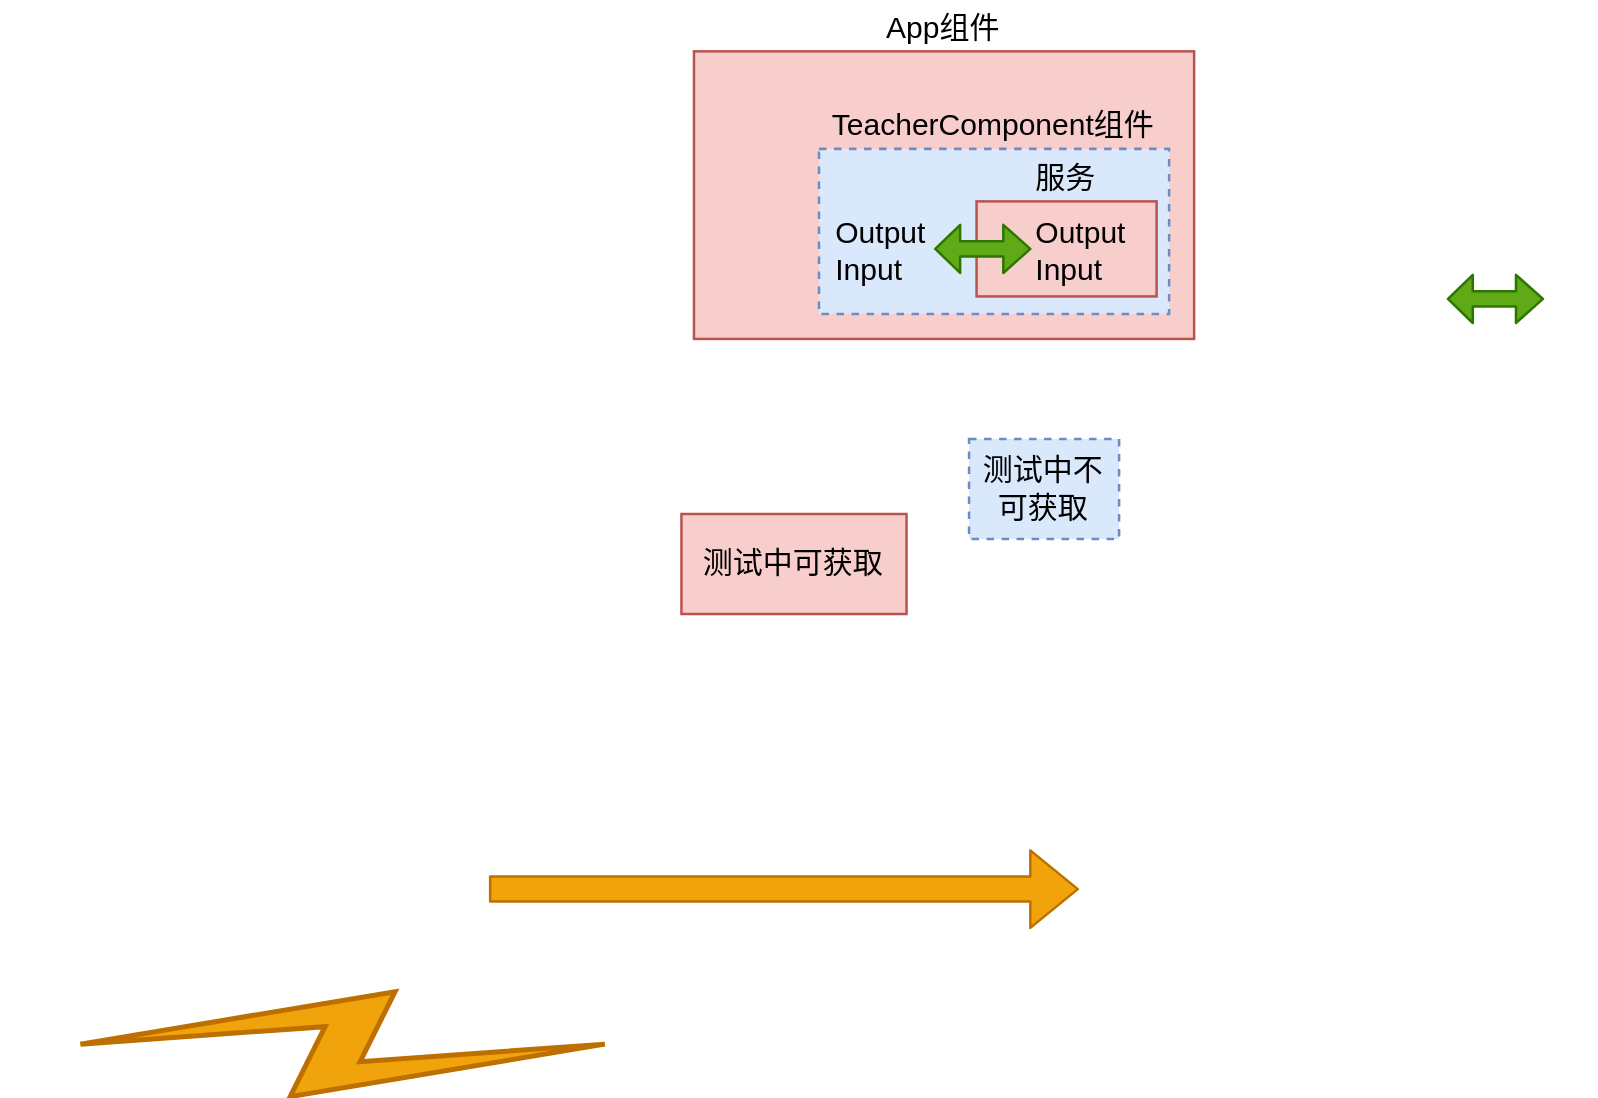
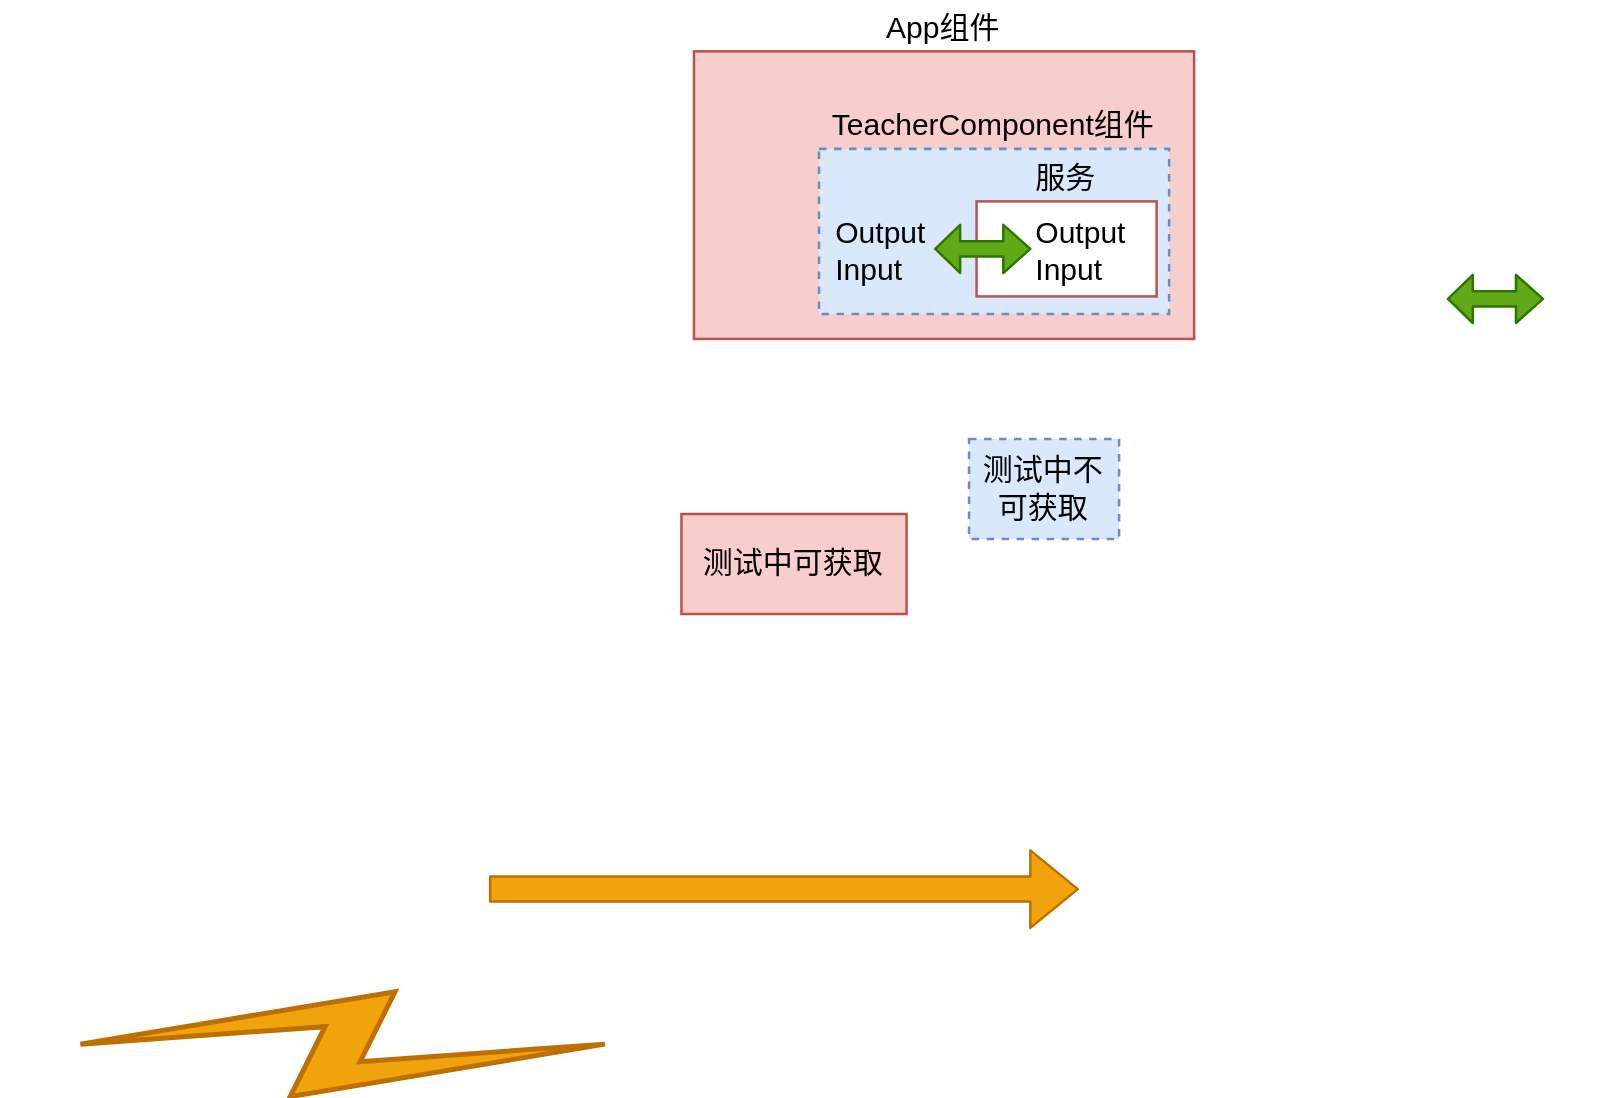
node "服务": fillcolor #f8cecc -> #ffffff
